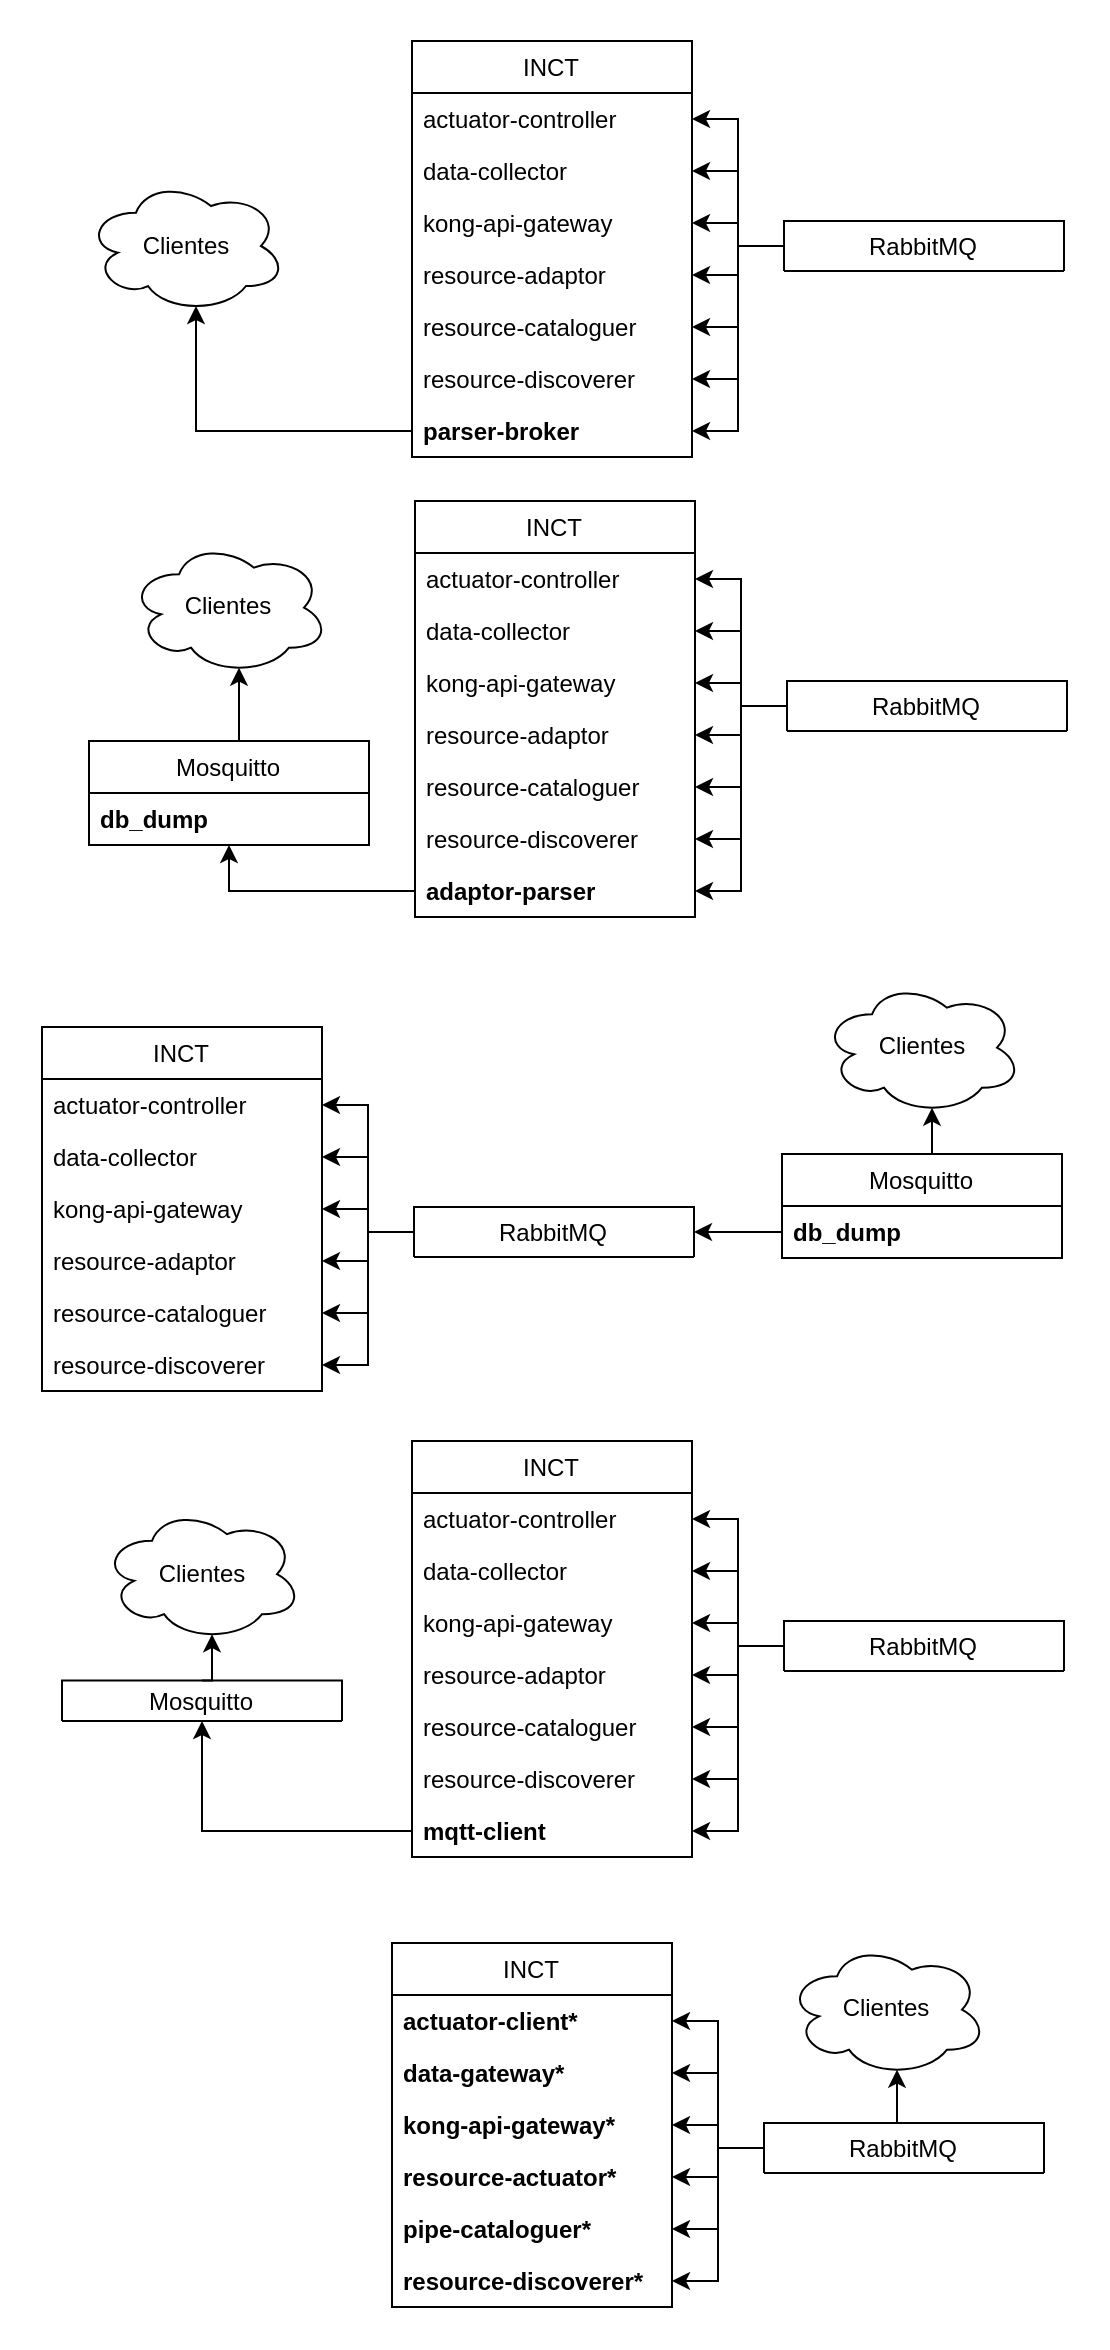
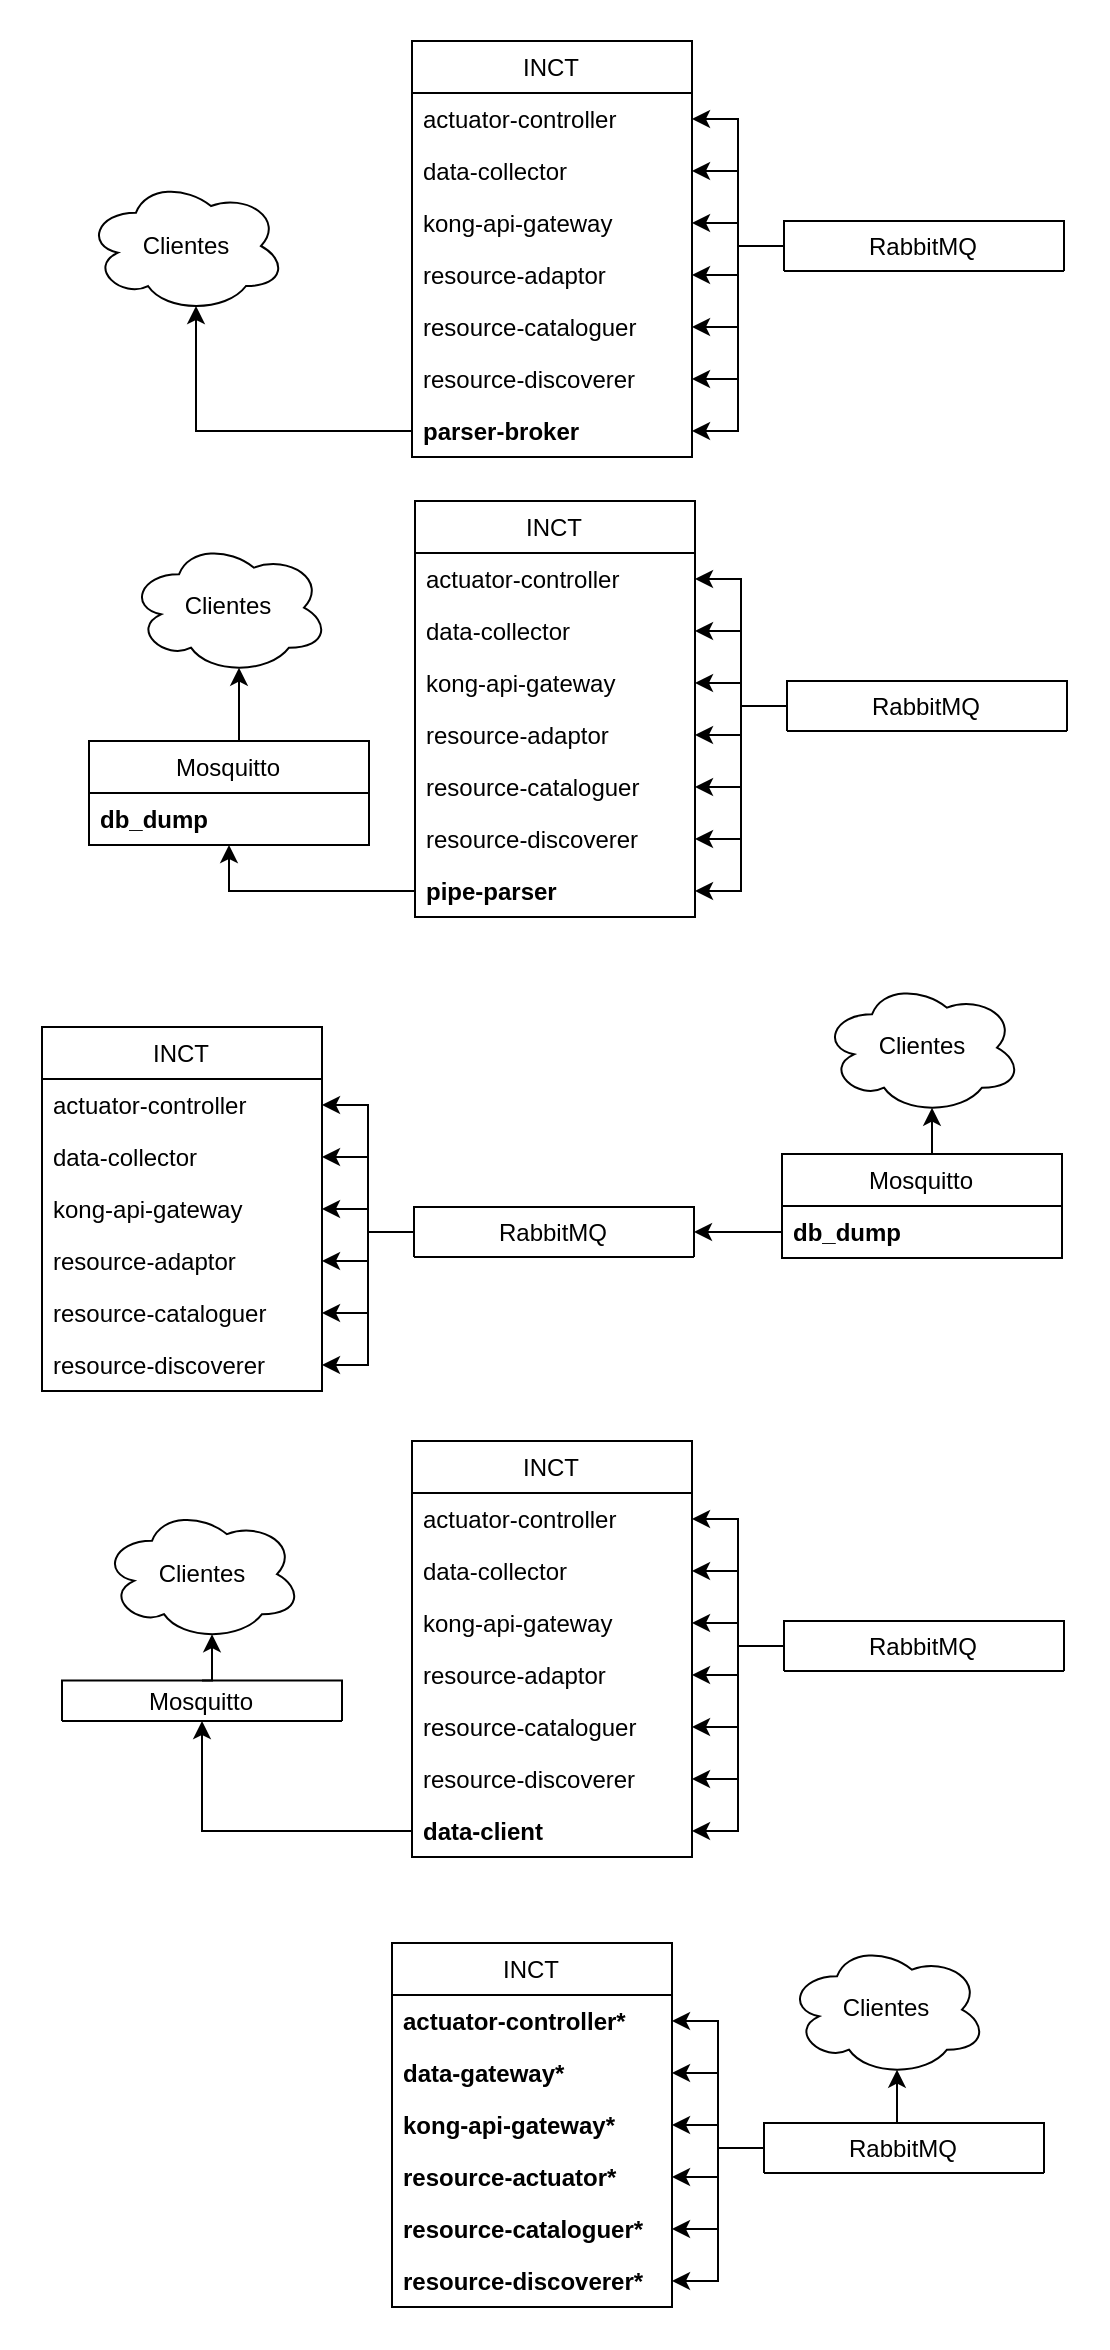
node "adaptor-parser": label "adaptor-parser" -> "pipe-parser"
node "mqtt-client": label "mqtt-client" -> "data-client"
node "actuator-client*": label "actuator-client*" -> "actuator-controller*"
node "pipe-cataloguer*": label "pipe-cataloguer*" -> "resource-cataloguer*"
